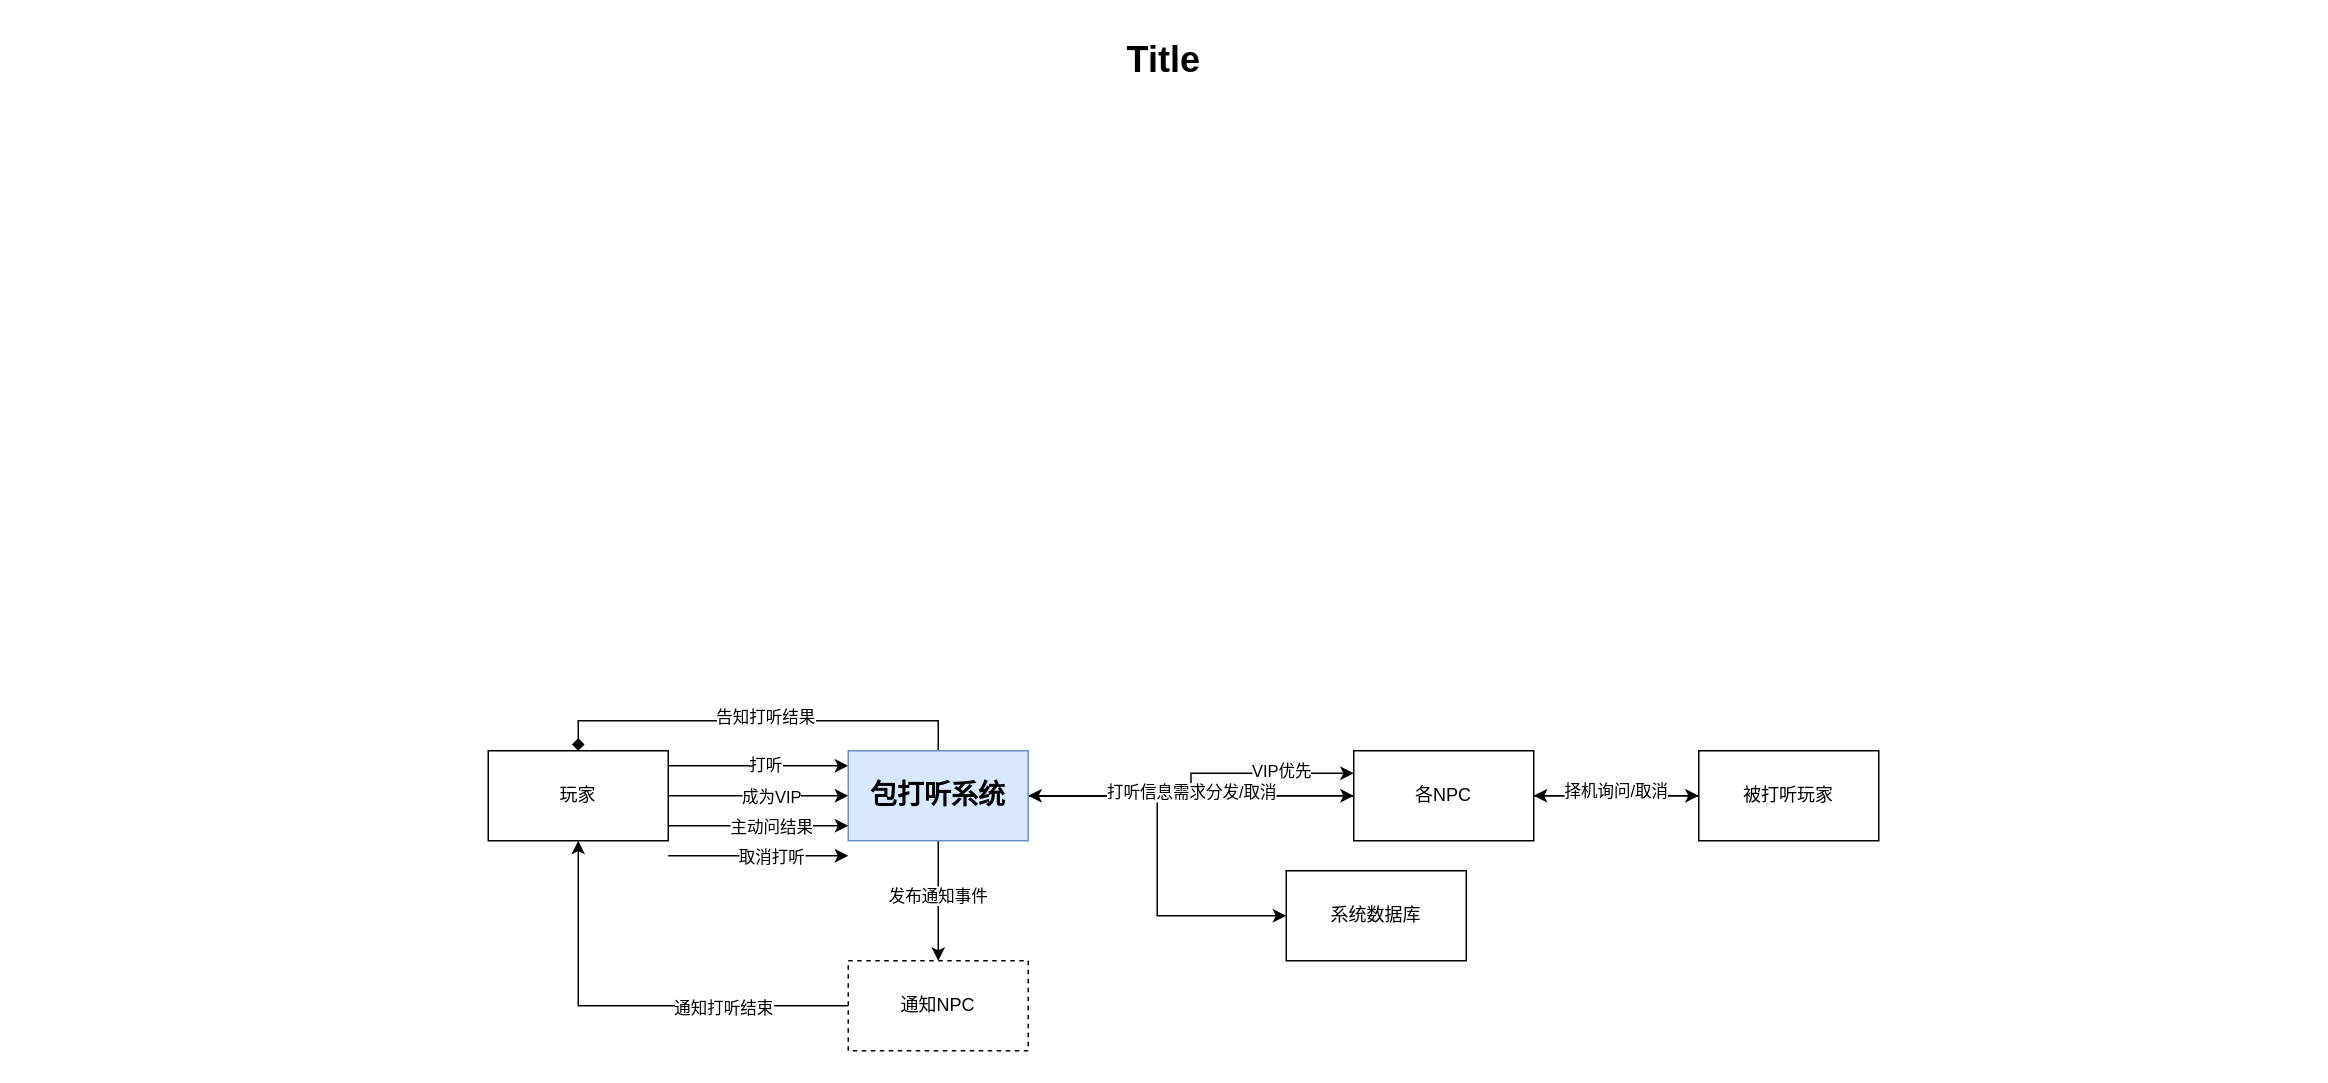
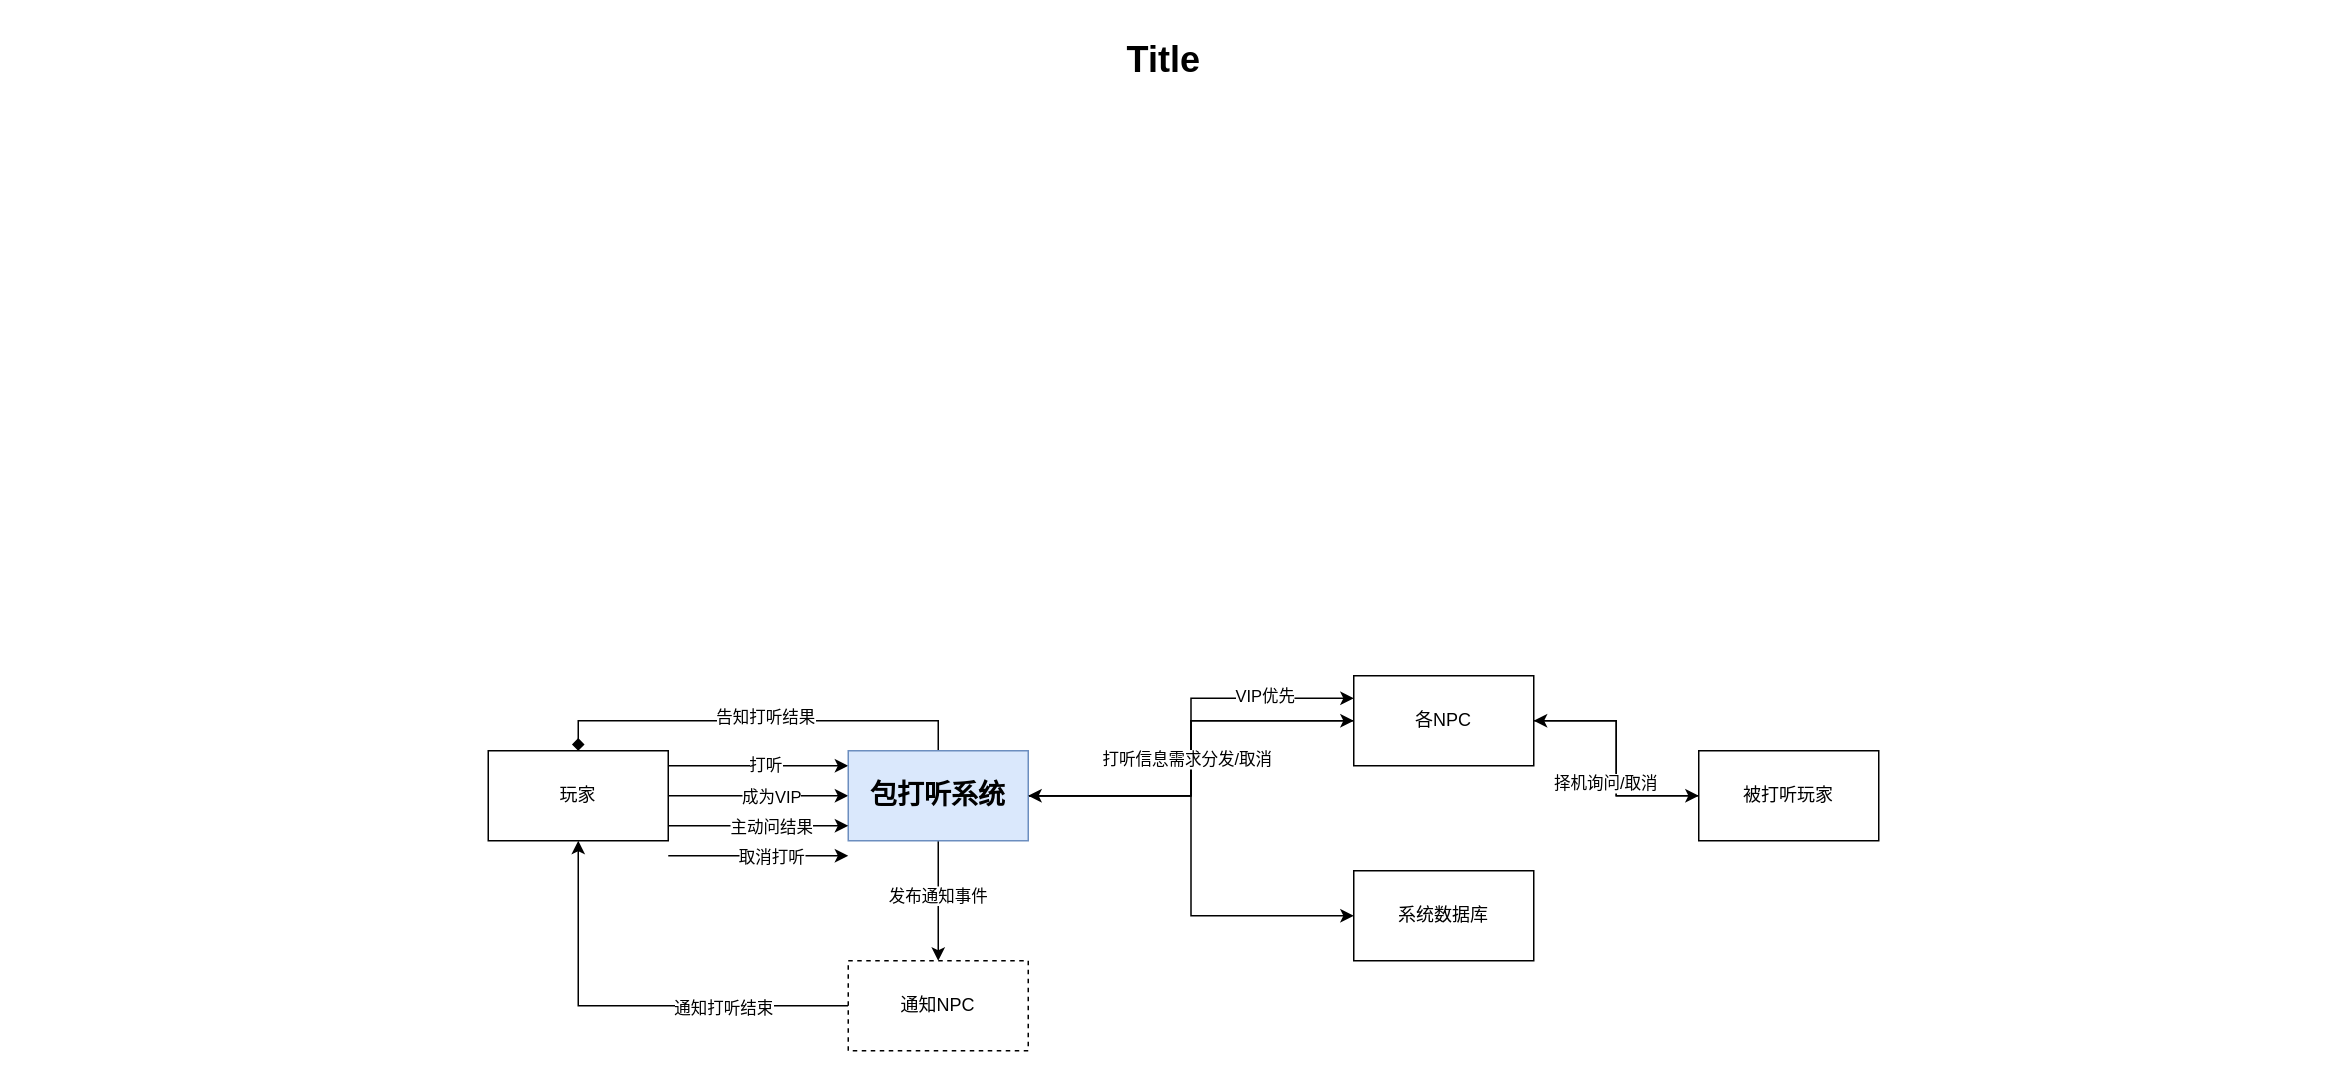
node "各NPC": moved (1444, 796) -> (1444, 721)
node "系统数据库": moved (1376, 916) -> (1444, 916)
